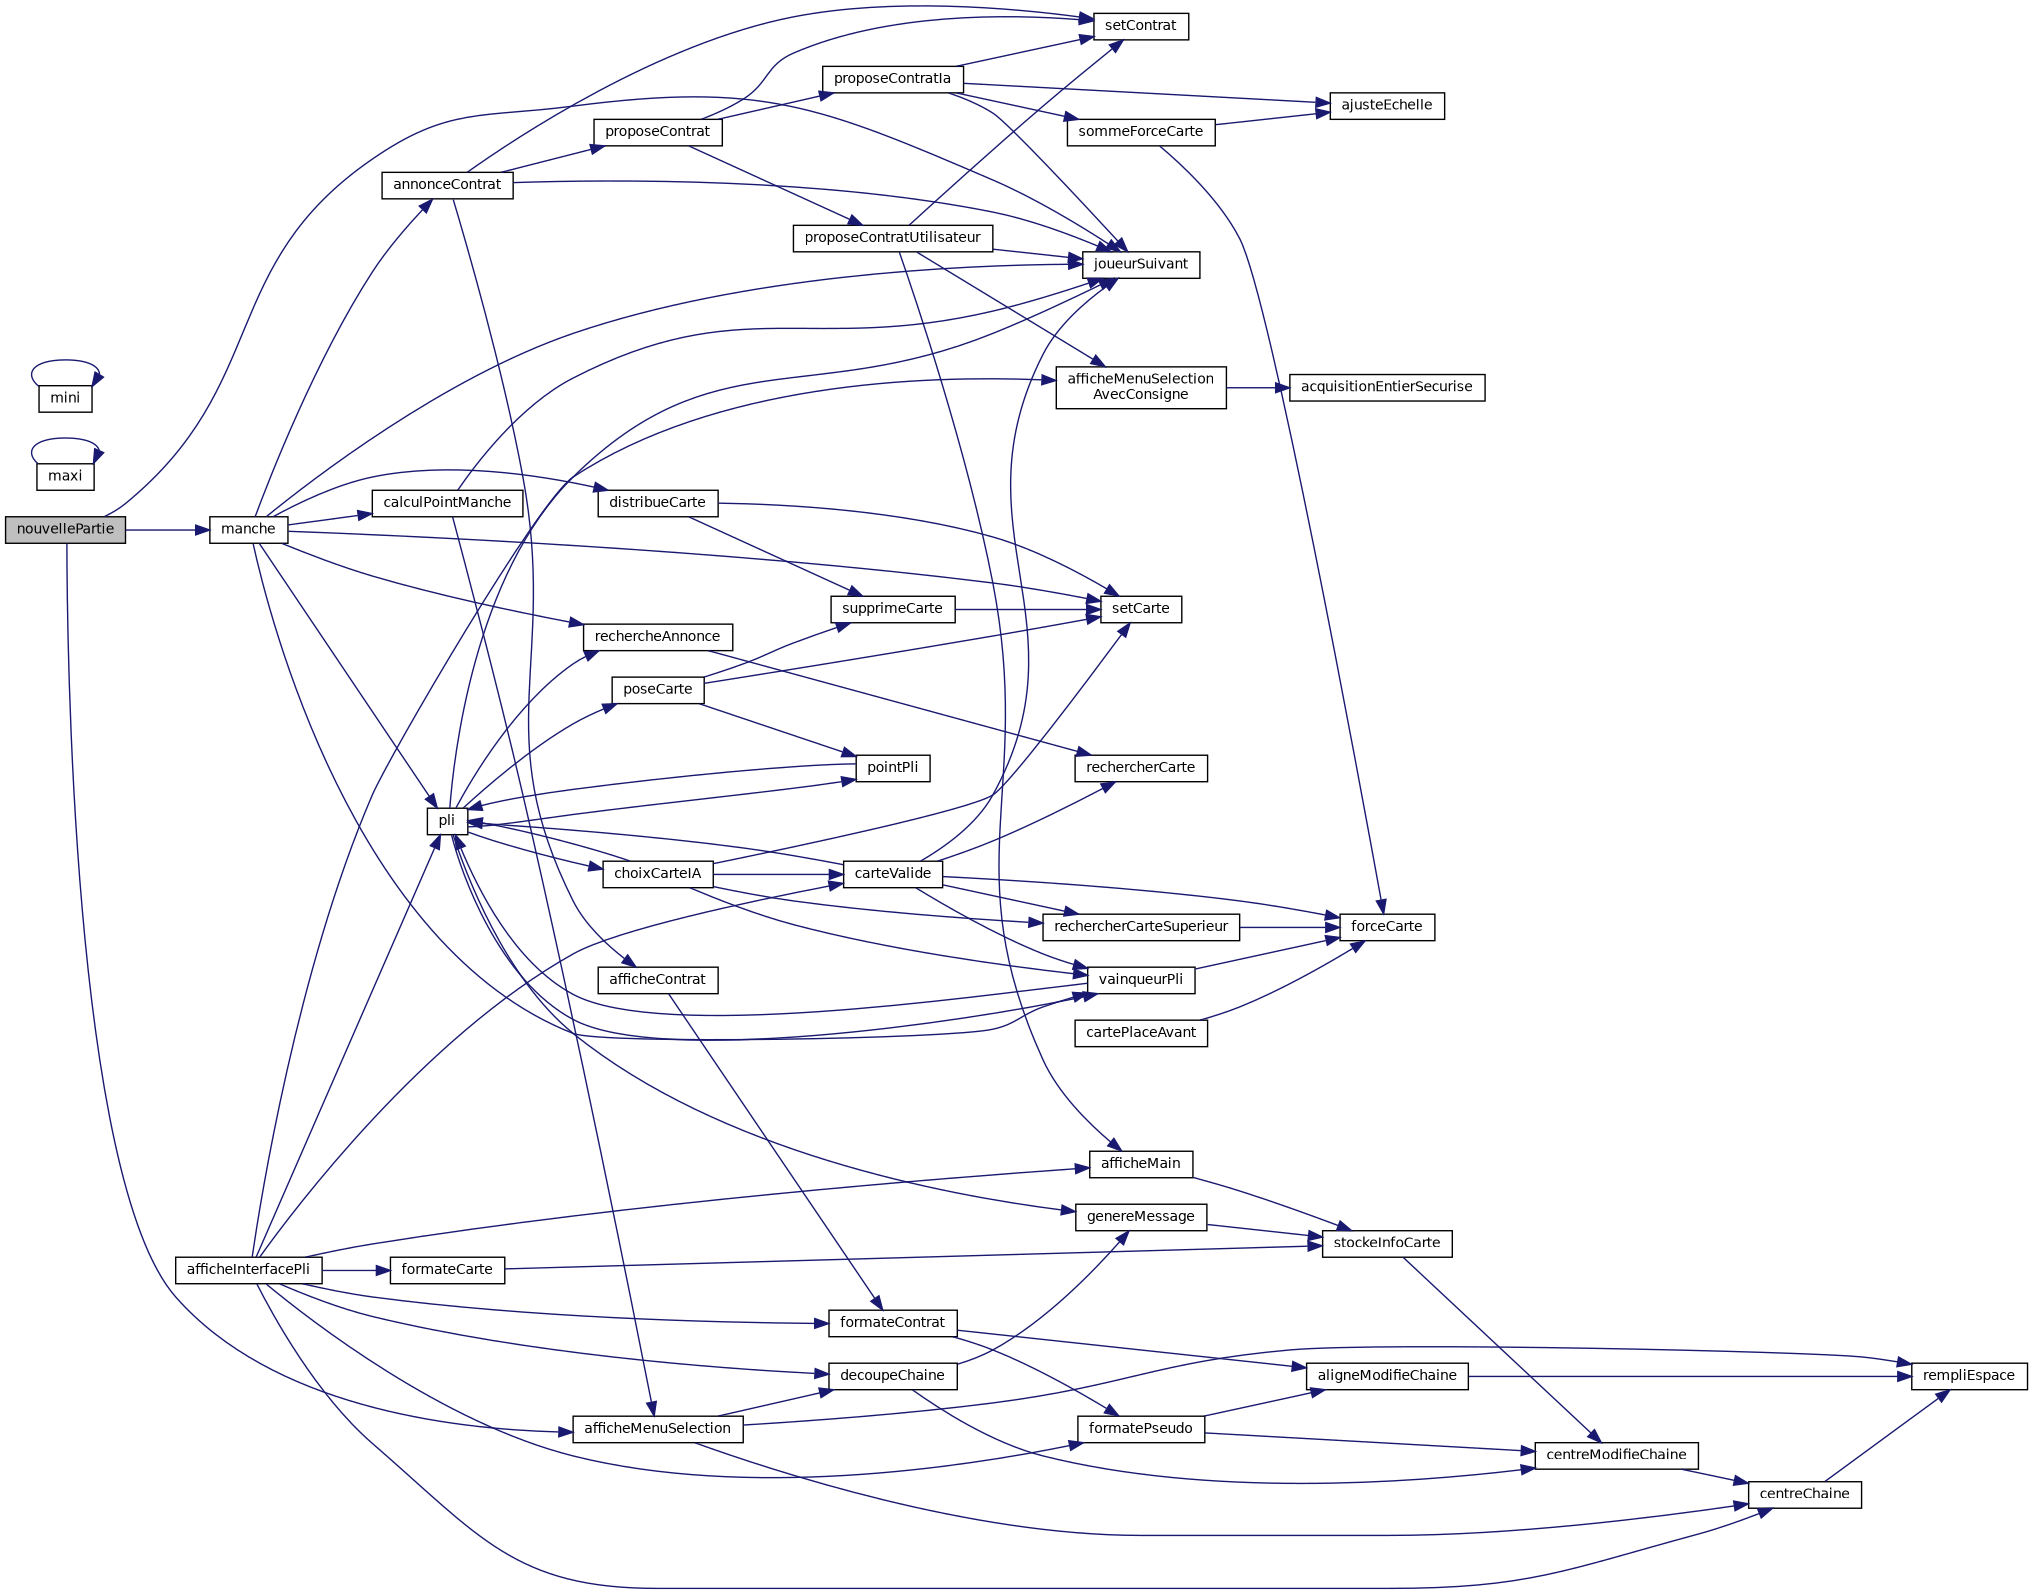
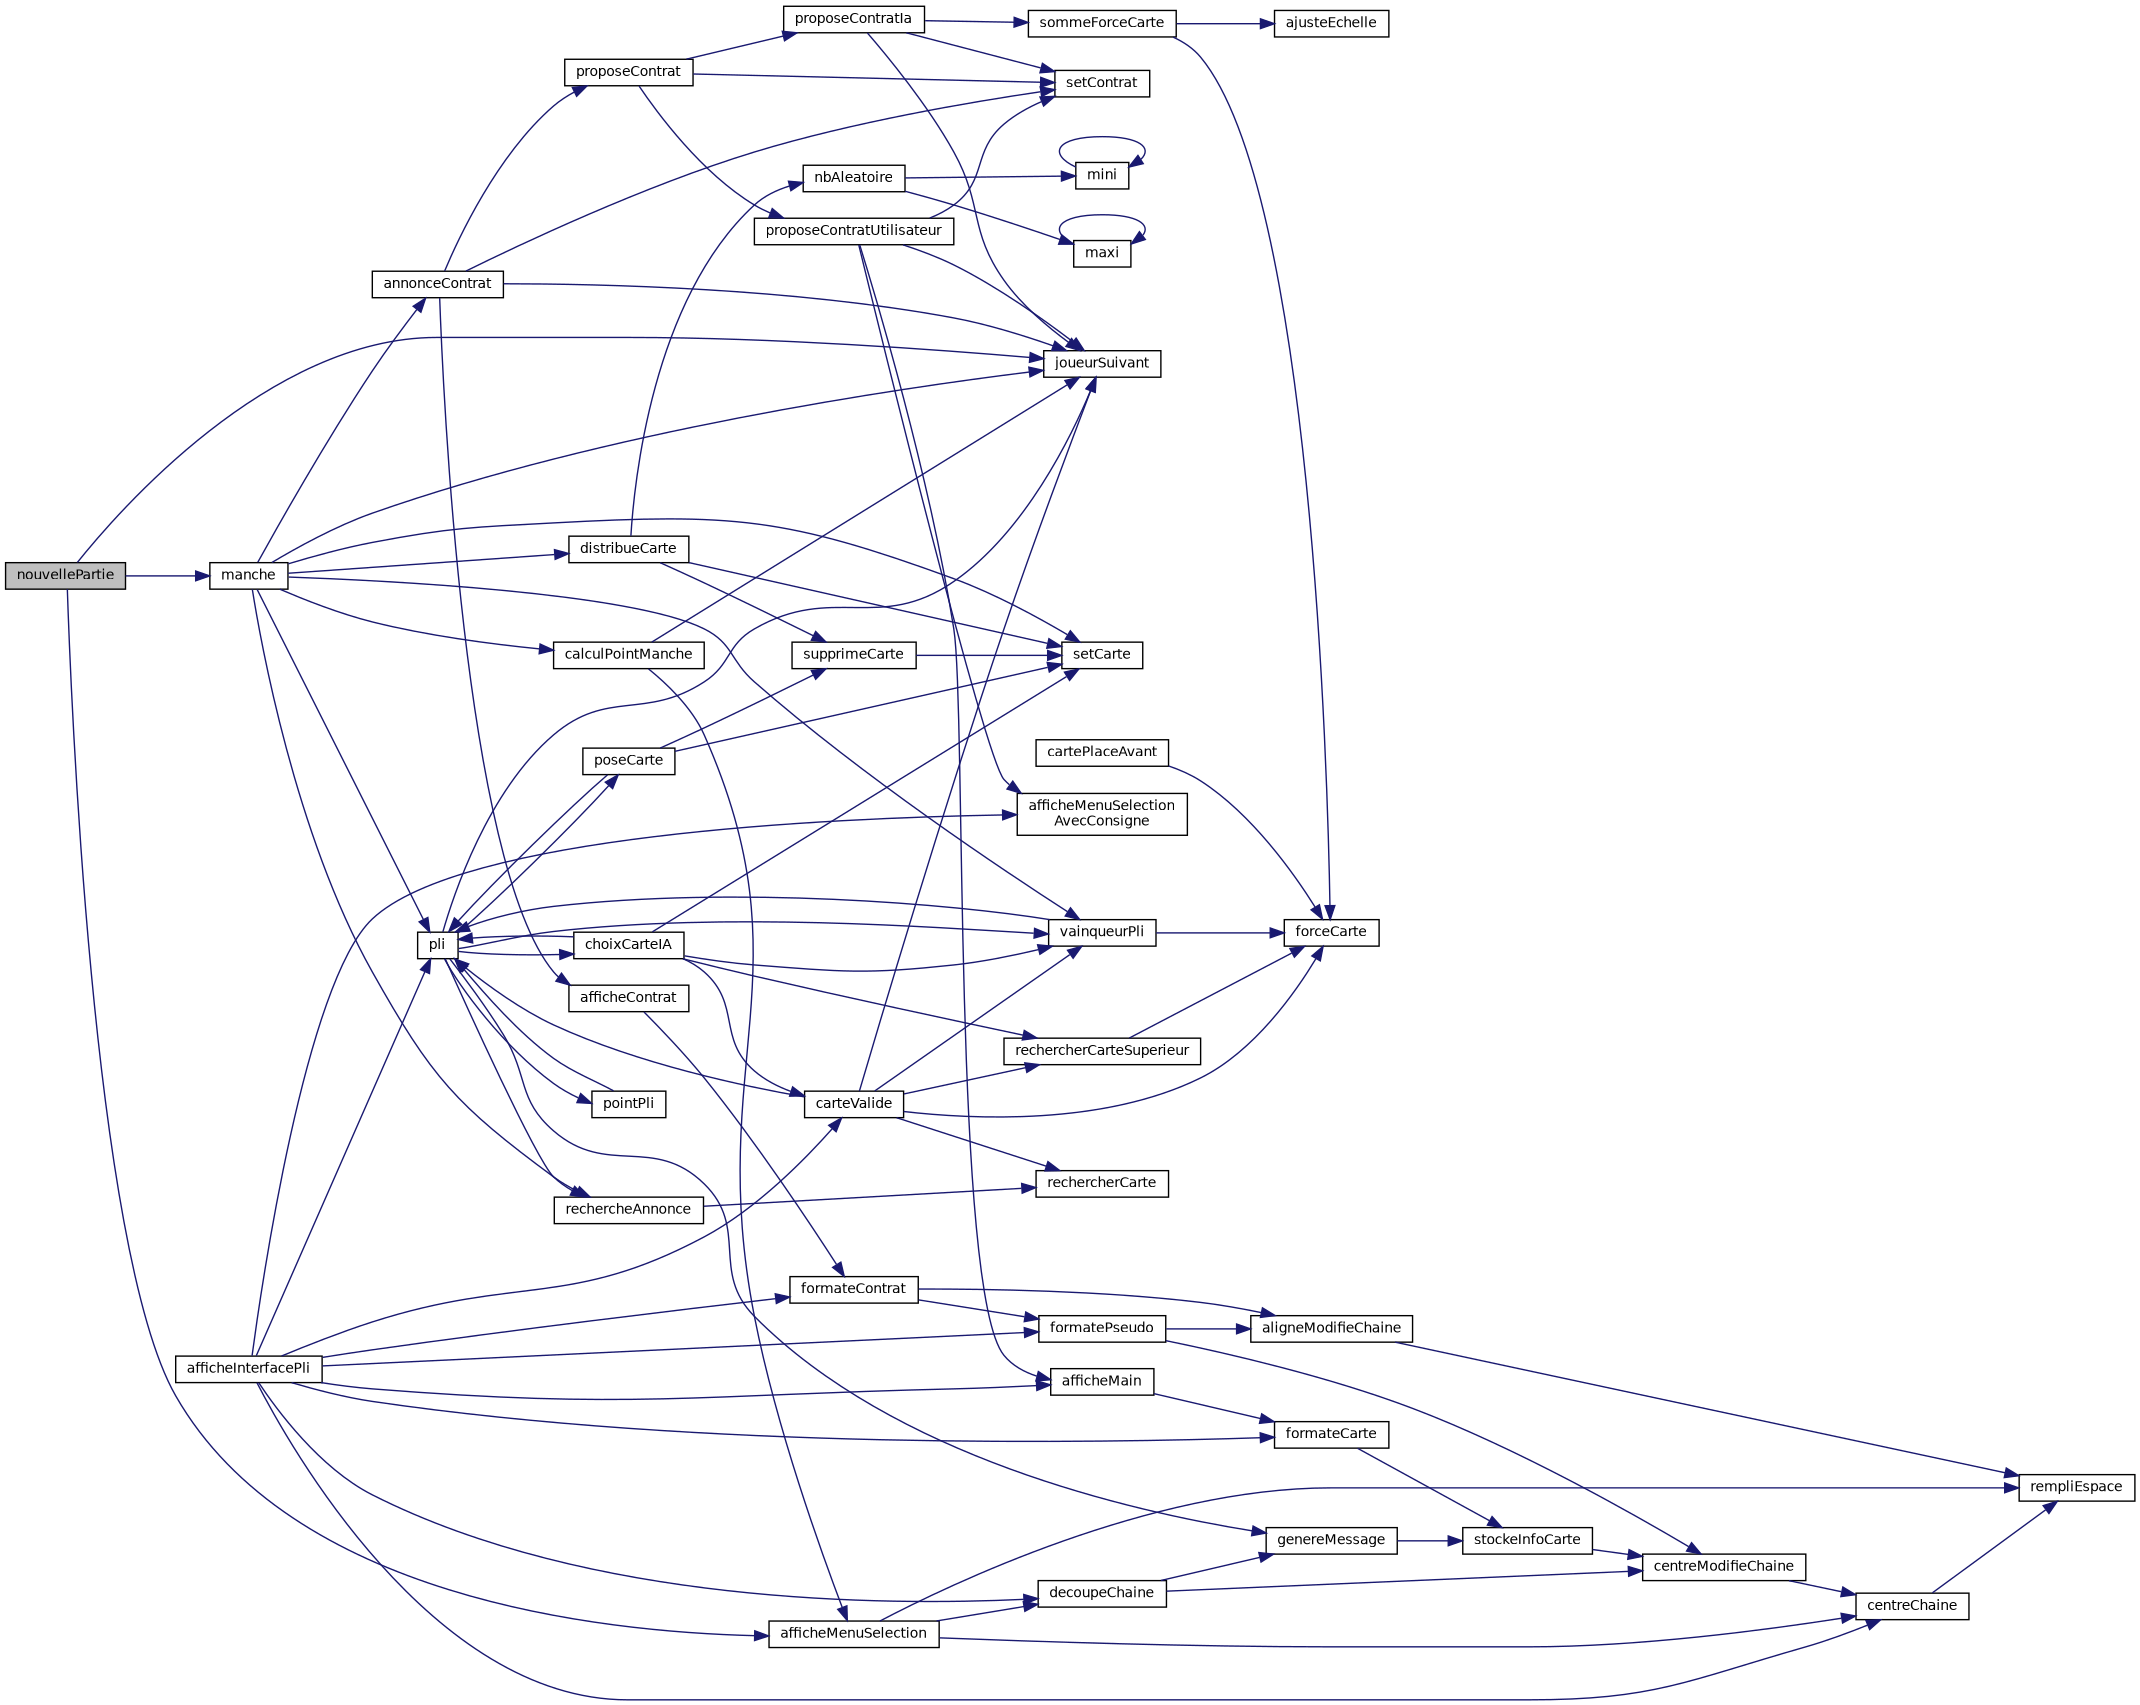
edge "proposeContratIa" -> "ajusteEchelle": removed
node "nbAleatoire": added
node "acquisitionEntierSecurise": removed
edge "poseCarte" -> "pointPli": now "poseCarte" -> "pli"
edge "afficheMain" -> "stockeInfoCarte": now "afficheMain" -> "formateCarte"
